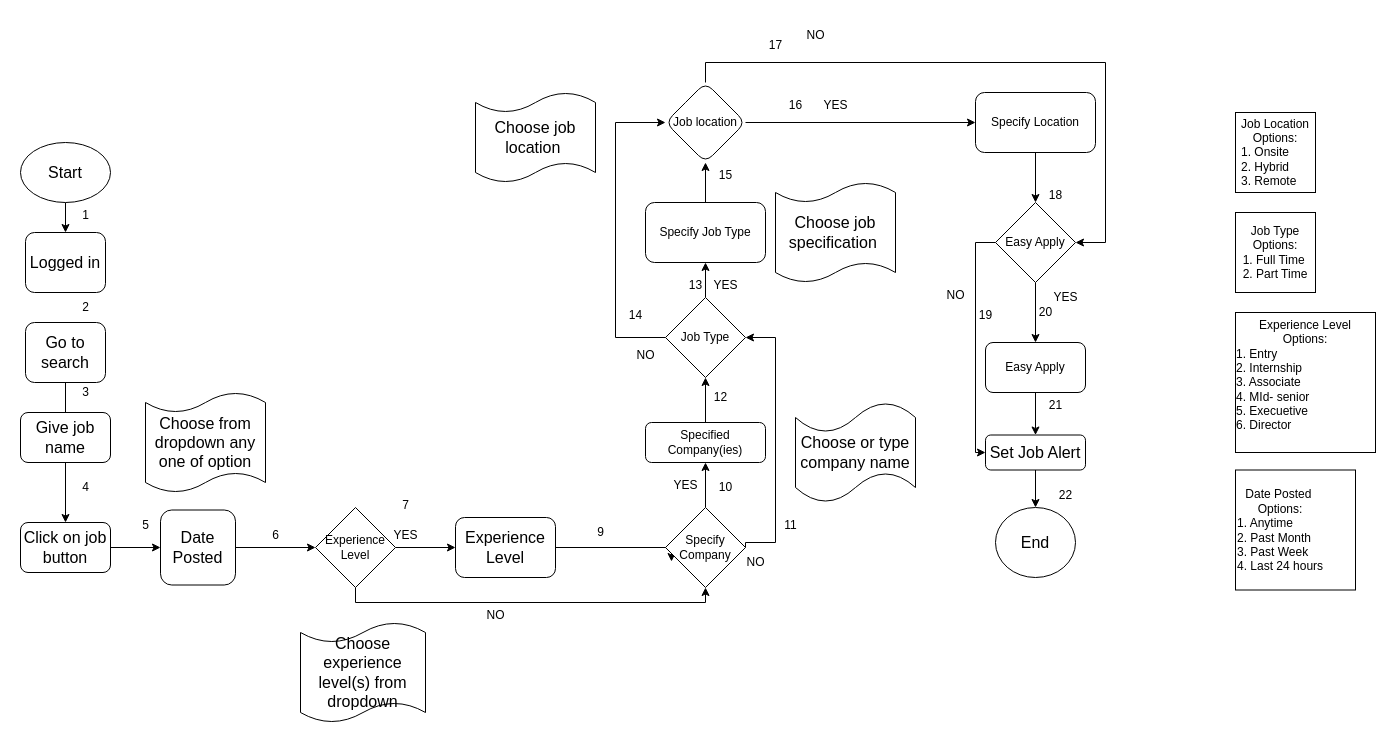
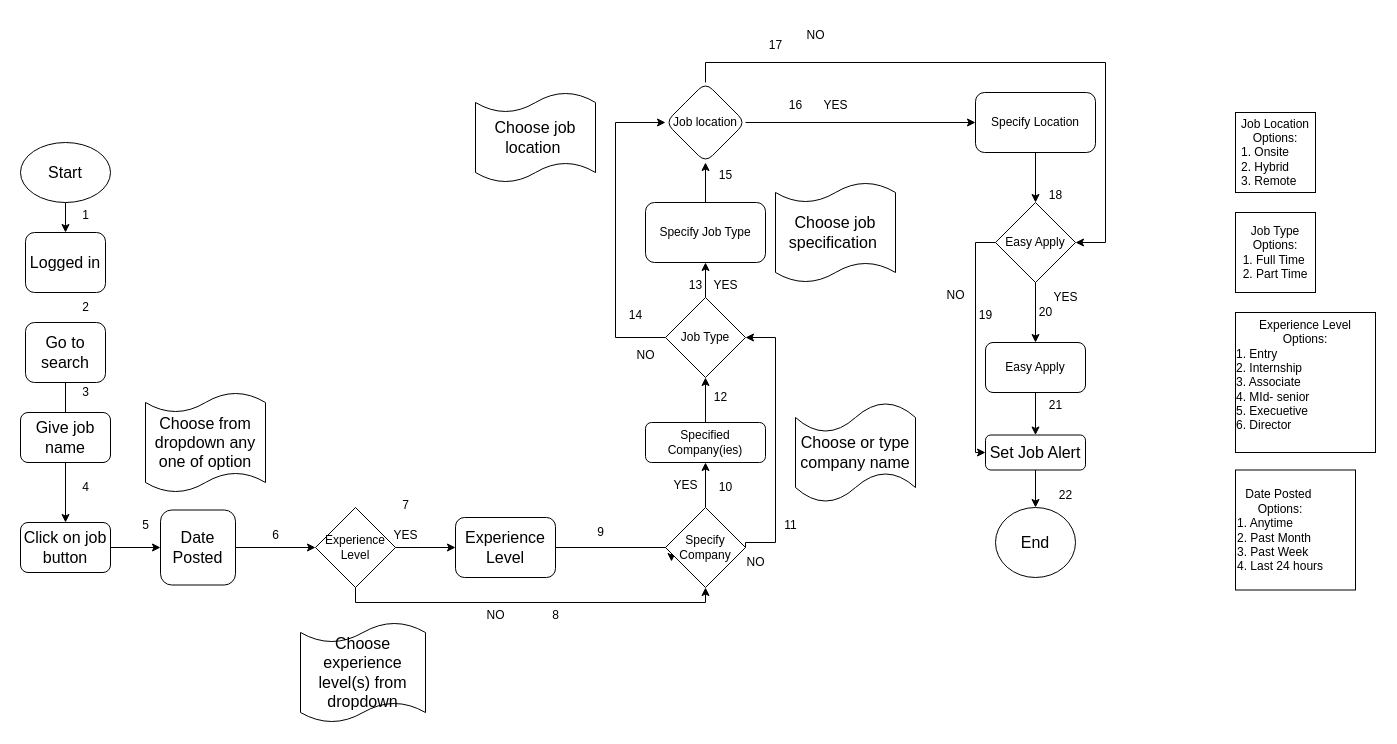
node "8": added
